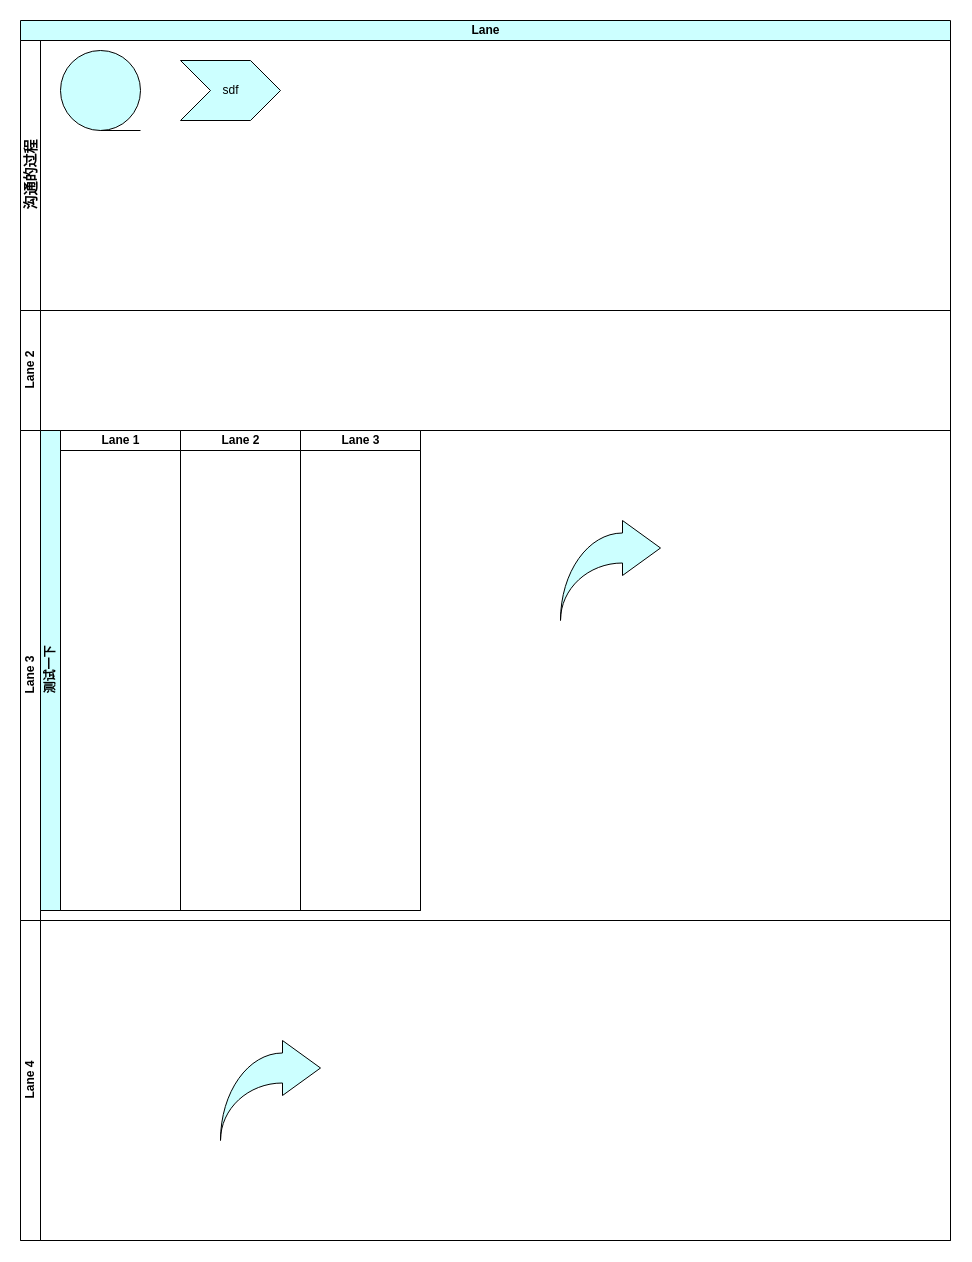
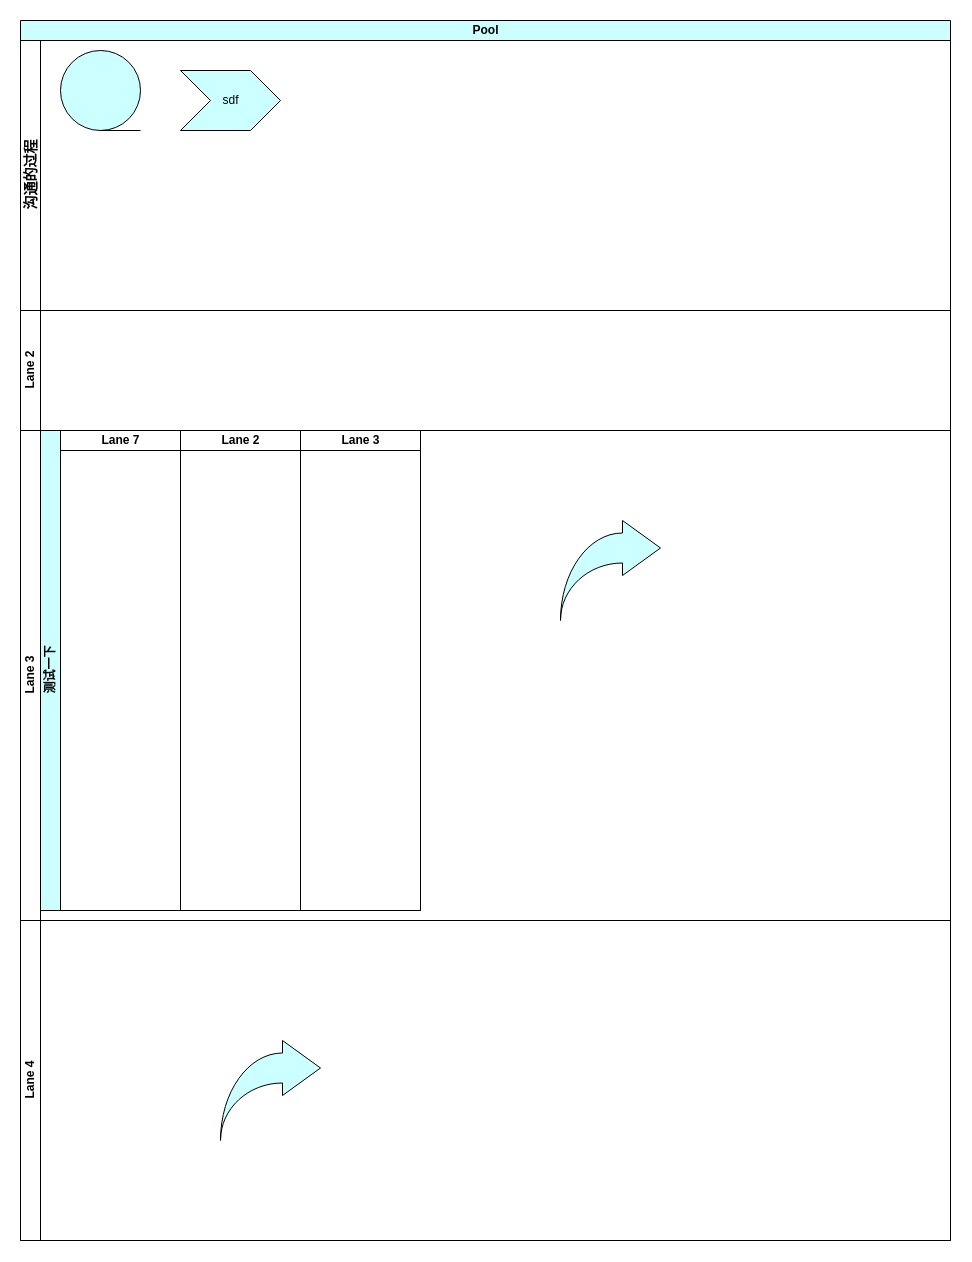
node "Lane": label "Lane" -> "Pool"
node "sdf": moved (231, 91) -> (231, 101)
node "Lane 1": label "Lane 1" -> "Lane 7"
